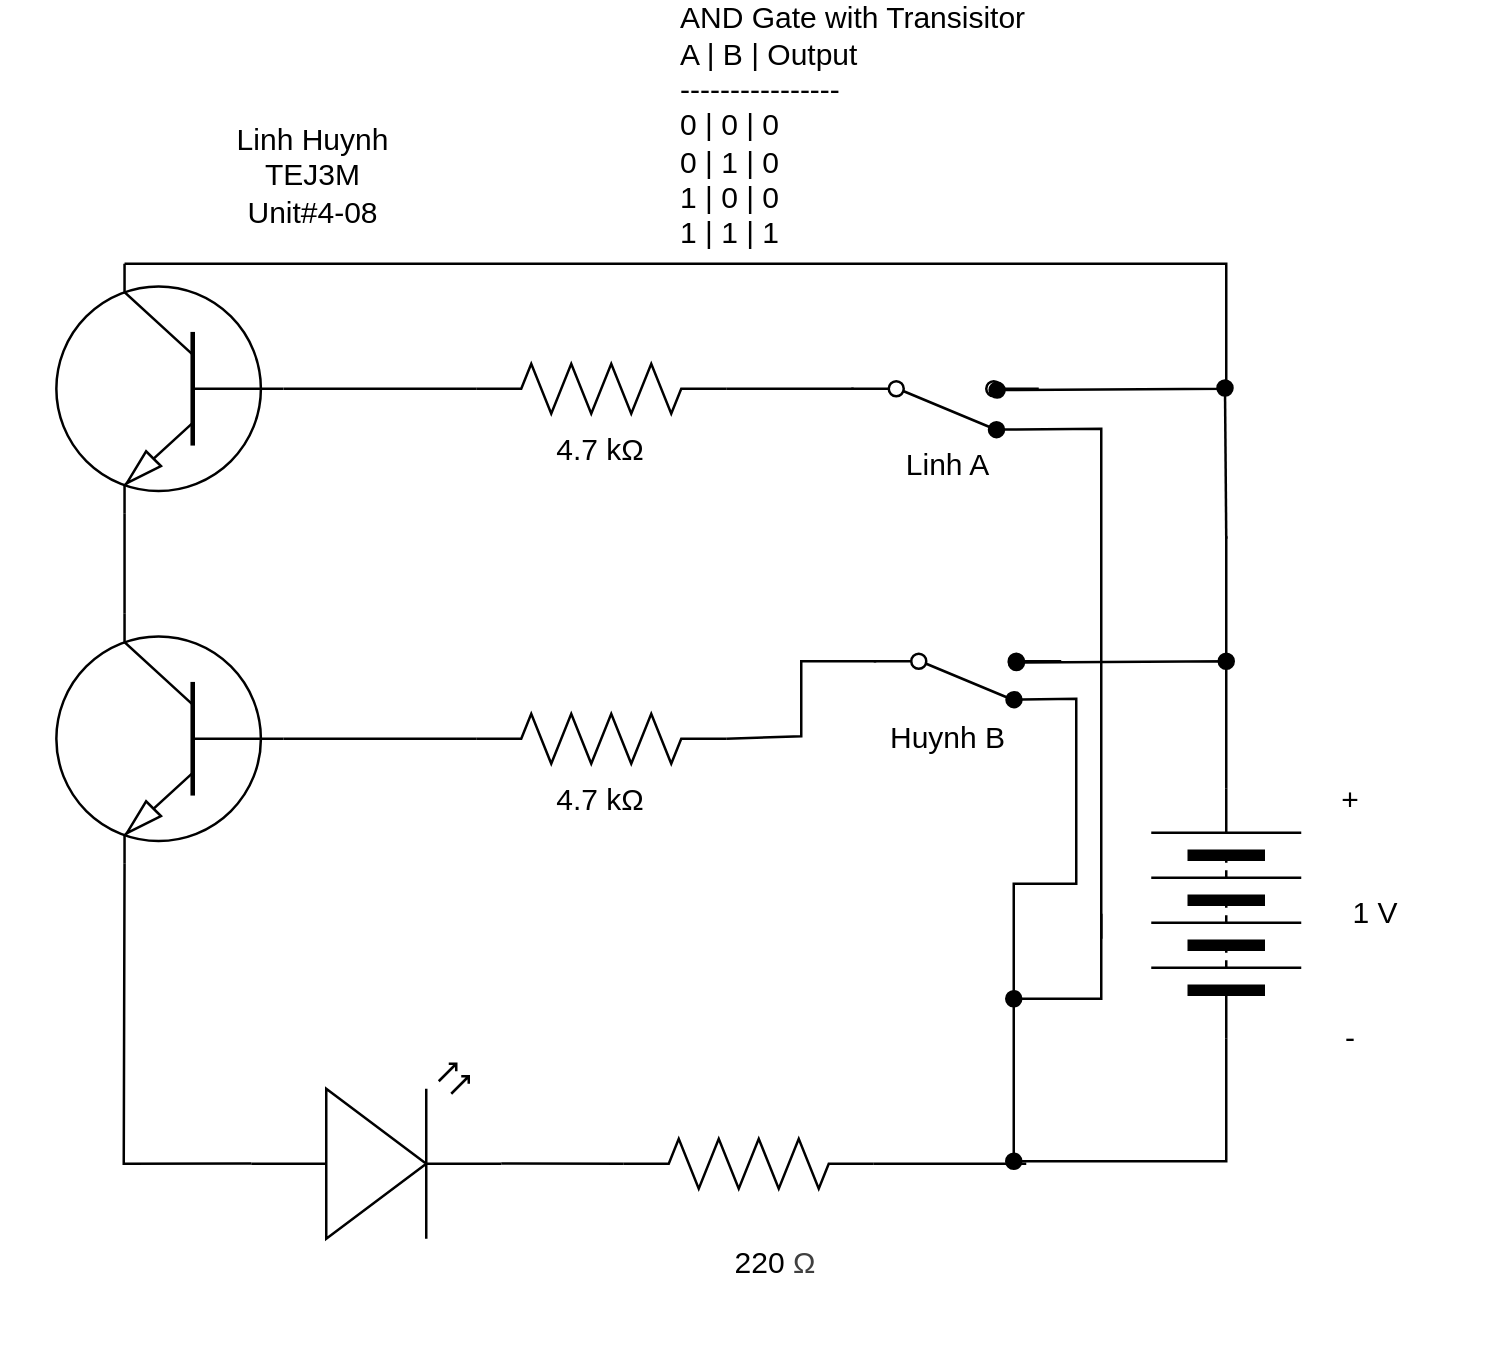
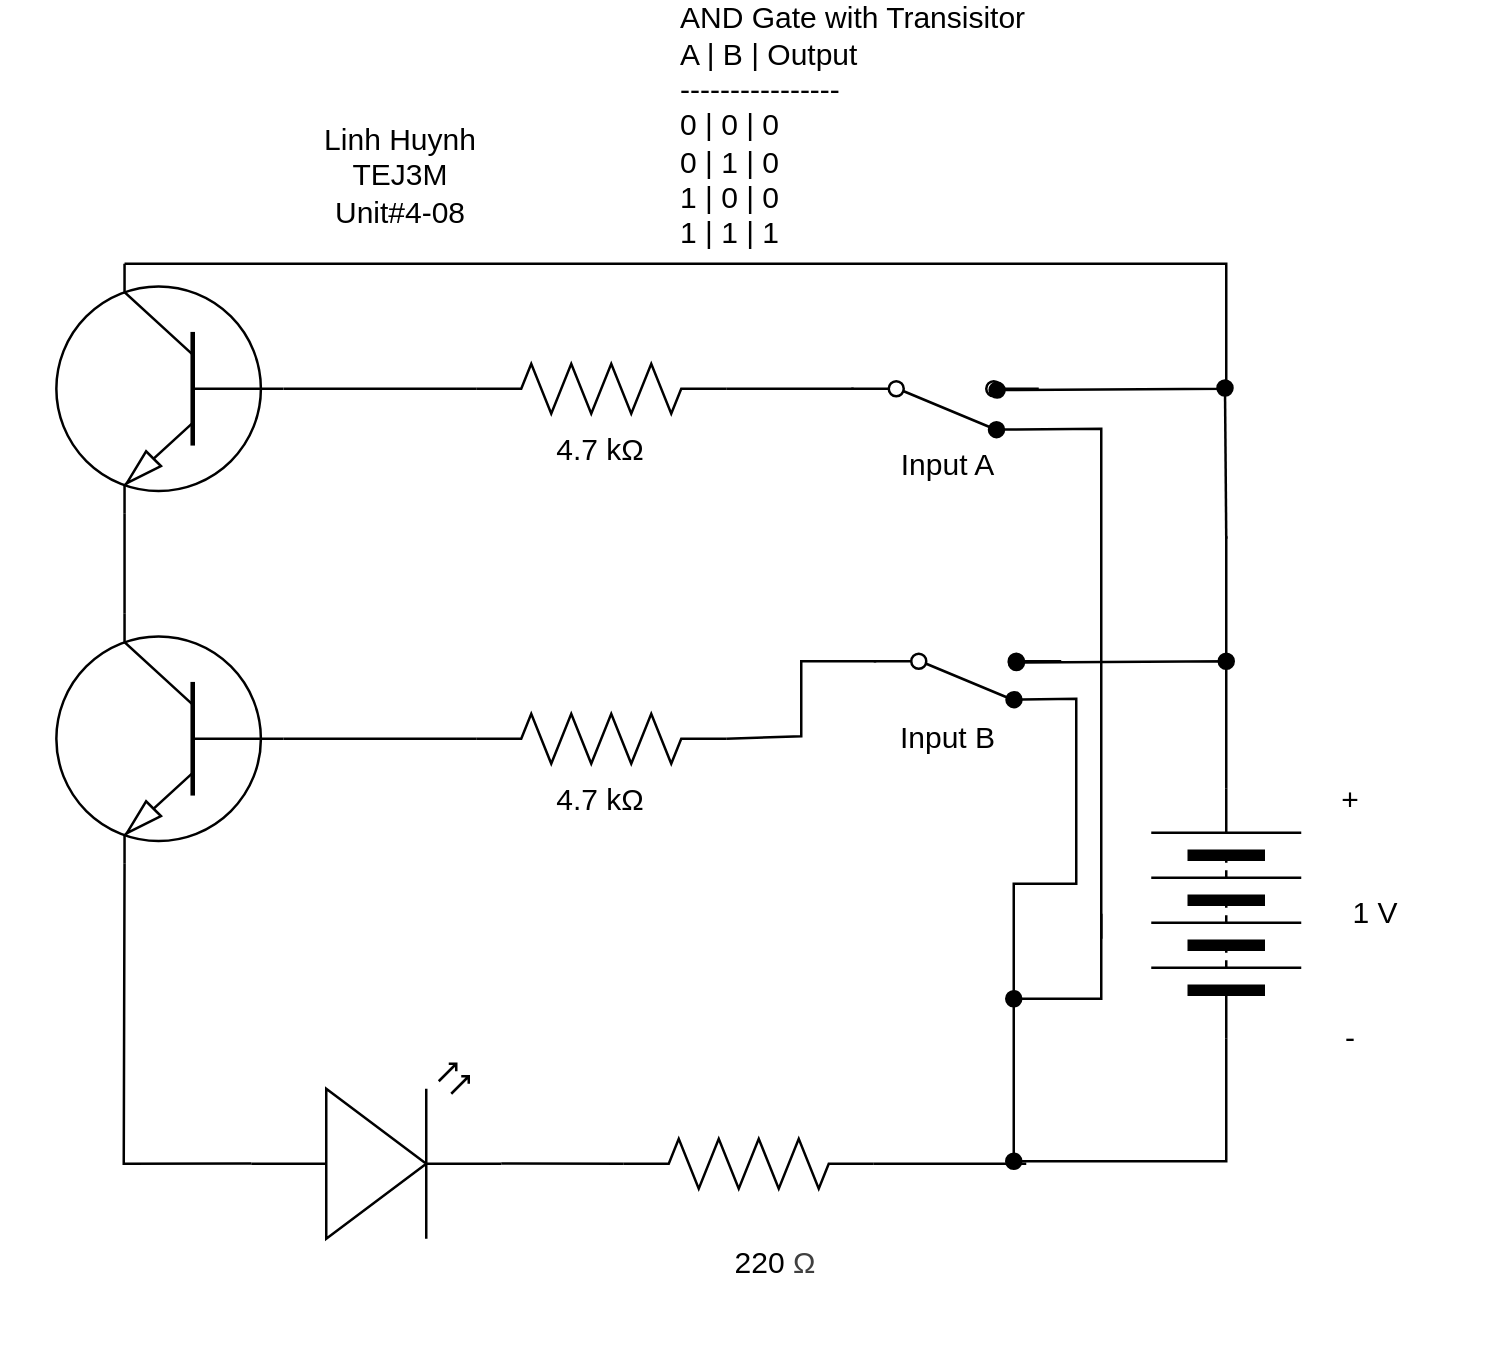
node "Linh Huynh TEJ3M Unit#4-08": moved (314, 176) -> (401, 176)
node "Linh A": label "Linh A" -> "Input A"
node "Huynh B": label "Huynh B" -> "Input B"
